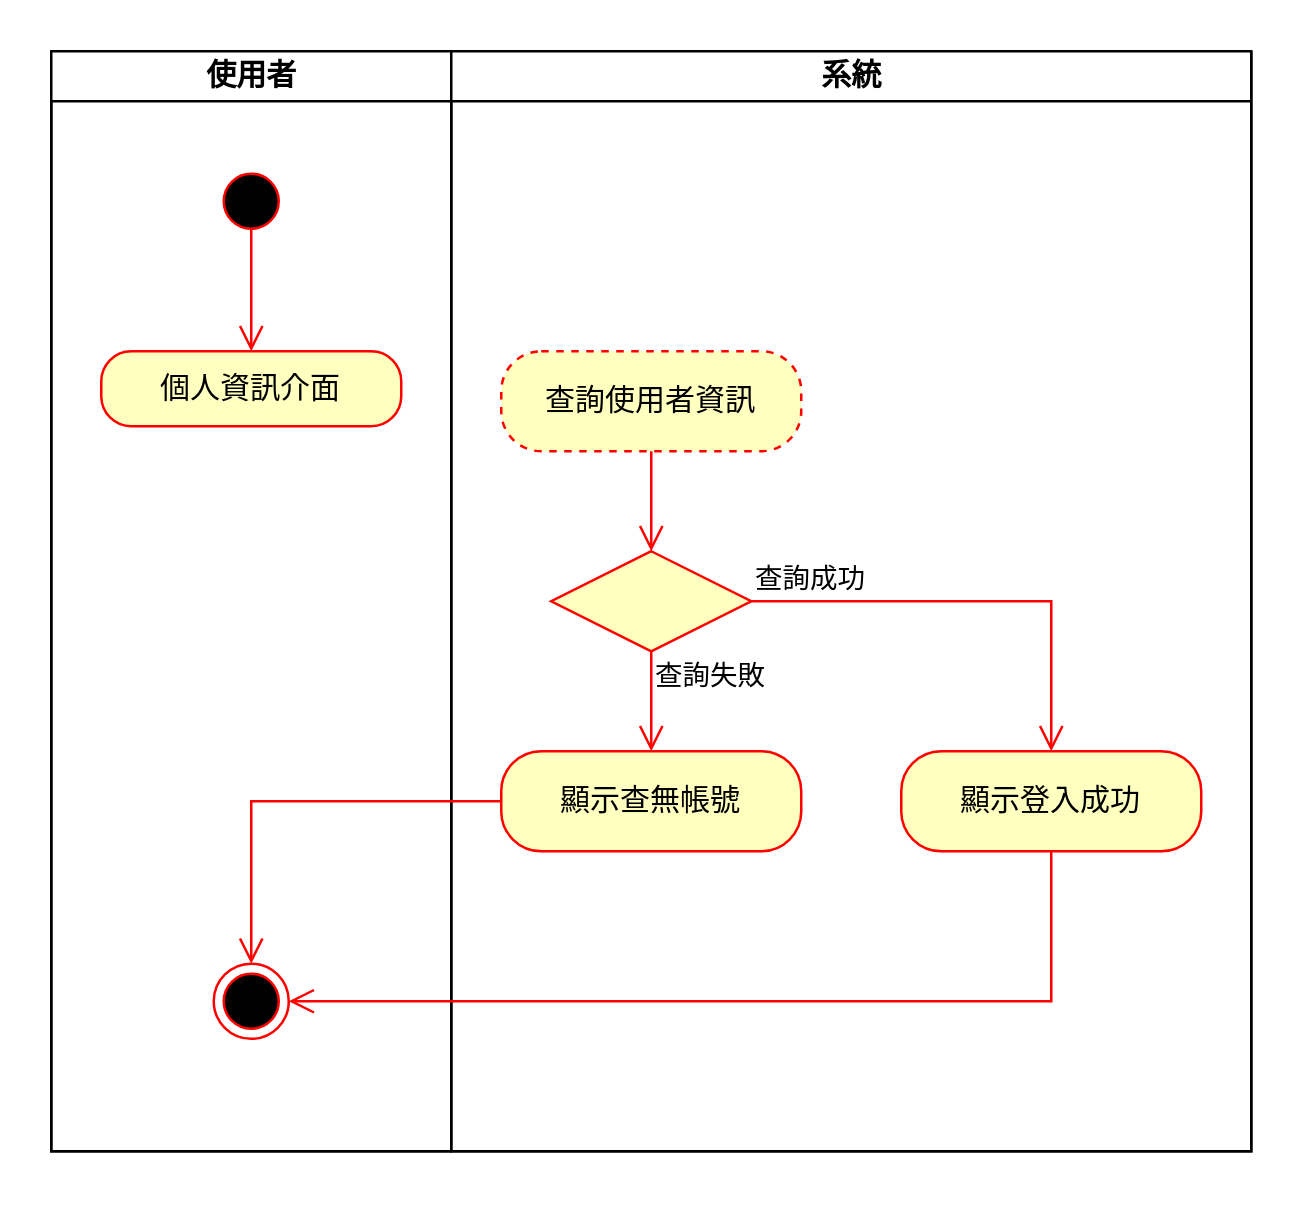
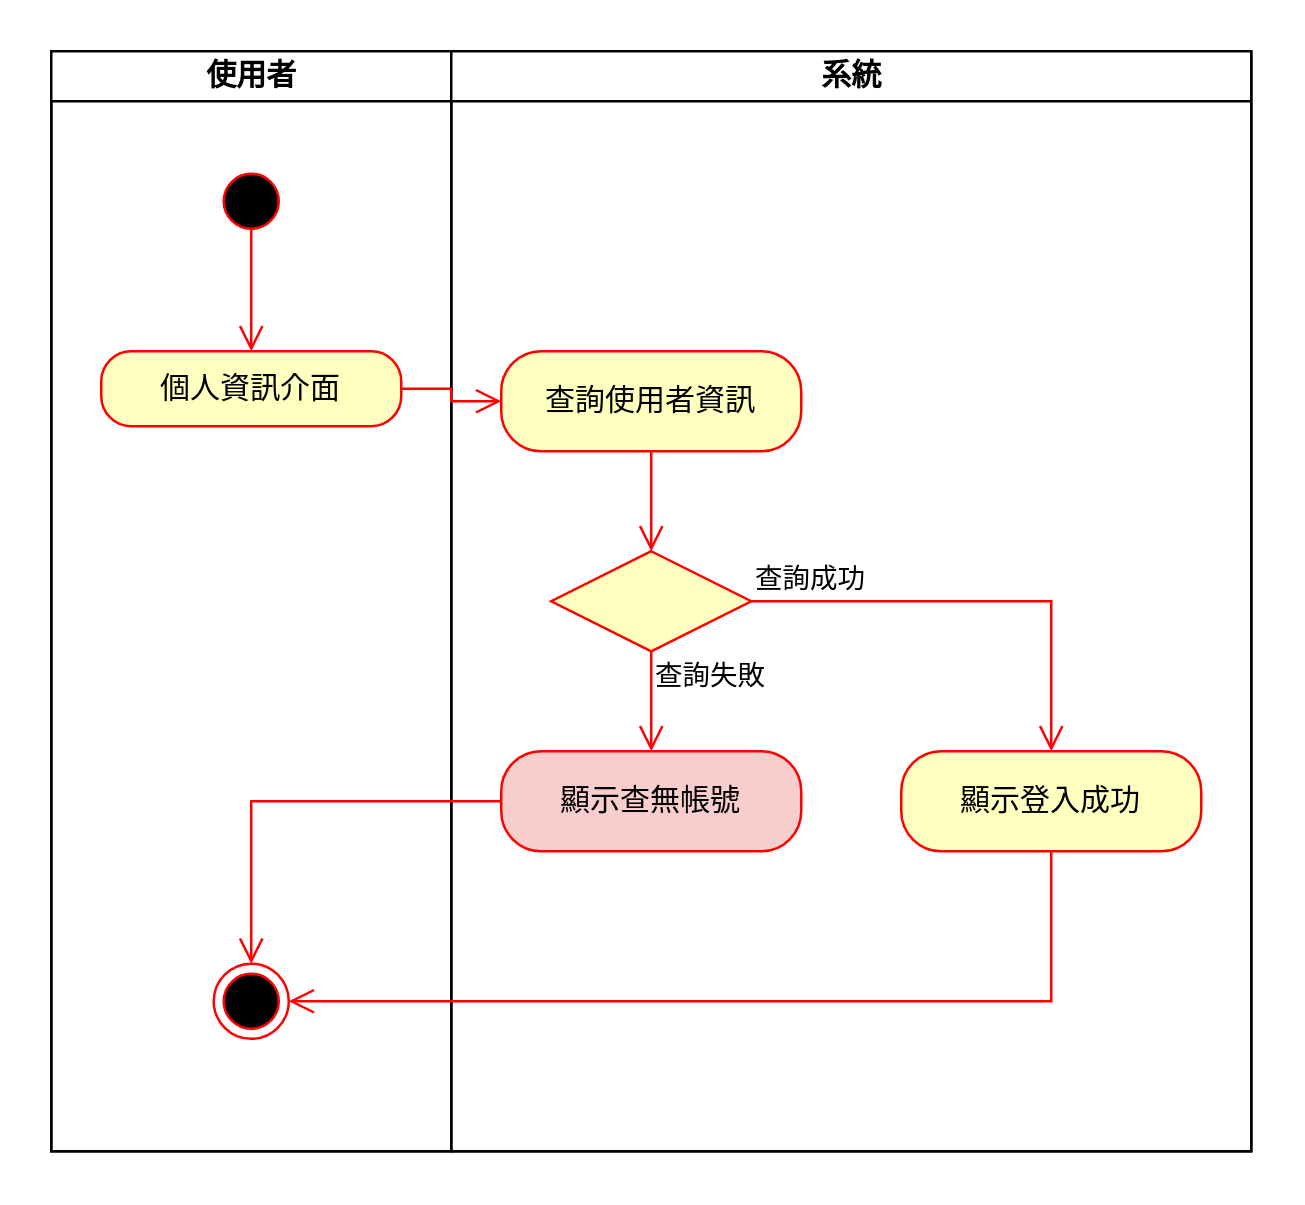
edge "個人資訊介面" -> "查詢使用者資訊": added
node "查詢使用者資訊": style dashed -> solid
node "顯示查無帳號": fillcolor #ffffc0 -> #f8cecc
